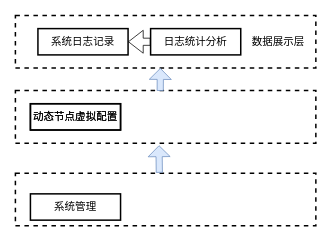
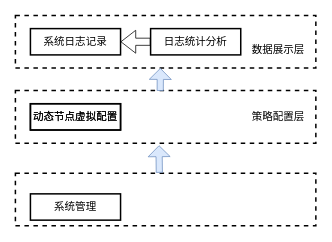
node "系统日志记录": moved (83, 42) -> (75, 42)
node "数据展示层": moved (278, 42) -> (278, 49)
node "策略配置层": added
